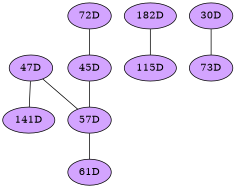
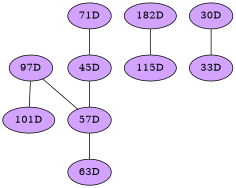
node "72D": label "72D" -> "71D"
node "47D": label "47D" -> "97D"
node "73D": label "73D" -> "33D"
node "141D": label "141D" -> "101D"
node "61D": label "61D" -> "63D"
